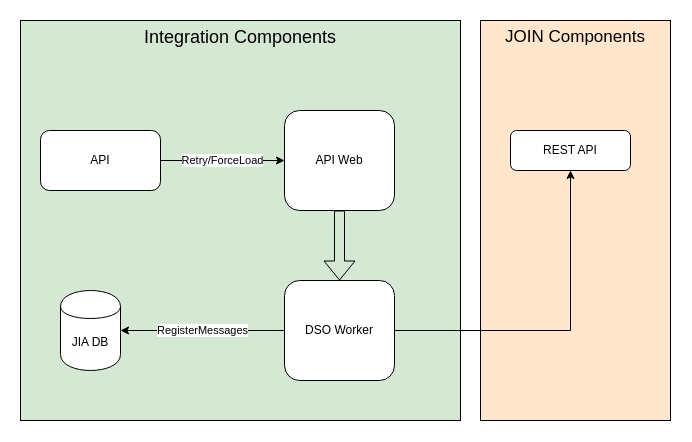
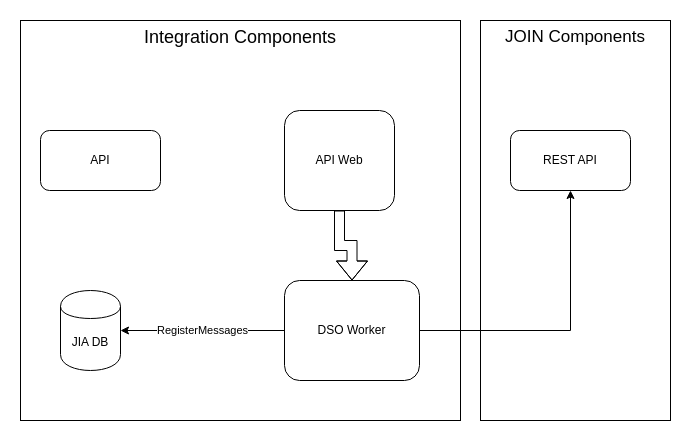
node "REST API": size 120x40 -> 120x60
edge "API" -> "API Web": removed, label "Retry/ForceLoad"
node "Integration Components": fillcolor #d5e8d4 -> #ffffff
node "JOIN Components": fillcolor #ffe6cc -> #ffffff
node "DSO Worker": size 110x100 -> 135x100
